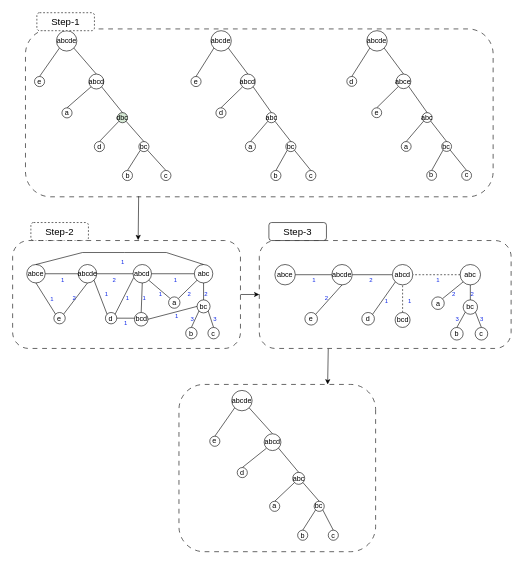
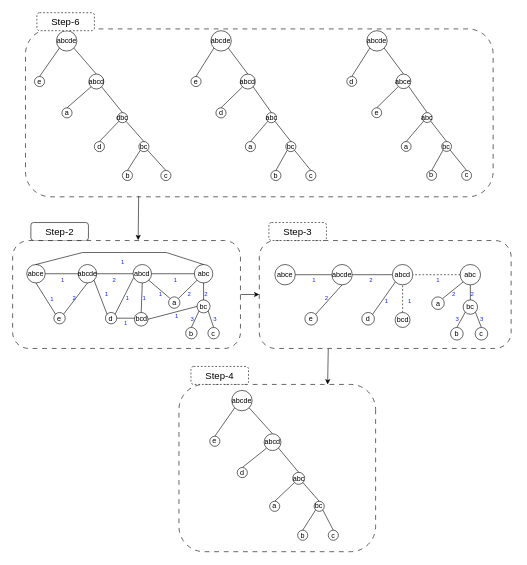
node "Step-1": label "Step-1" -> "Step-6"
node "dbc": fillcolor #d5e8d4 -> #ffffff
node "Step-2": style dashed -> solid
node "Step-3": style solid -> dashed
node "Step-4": added
